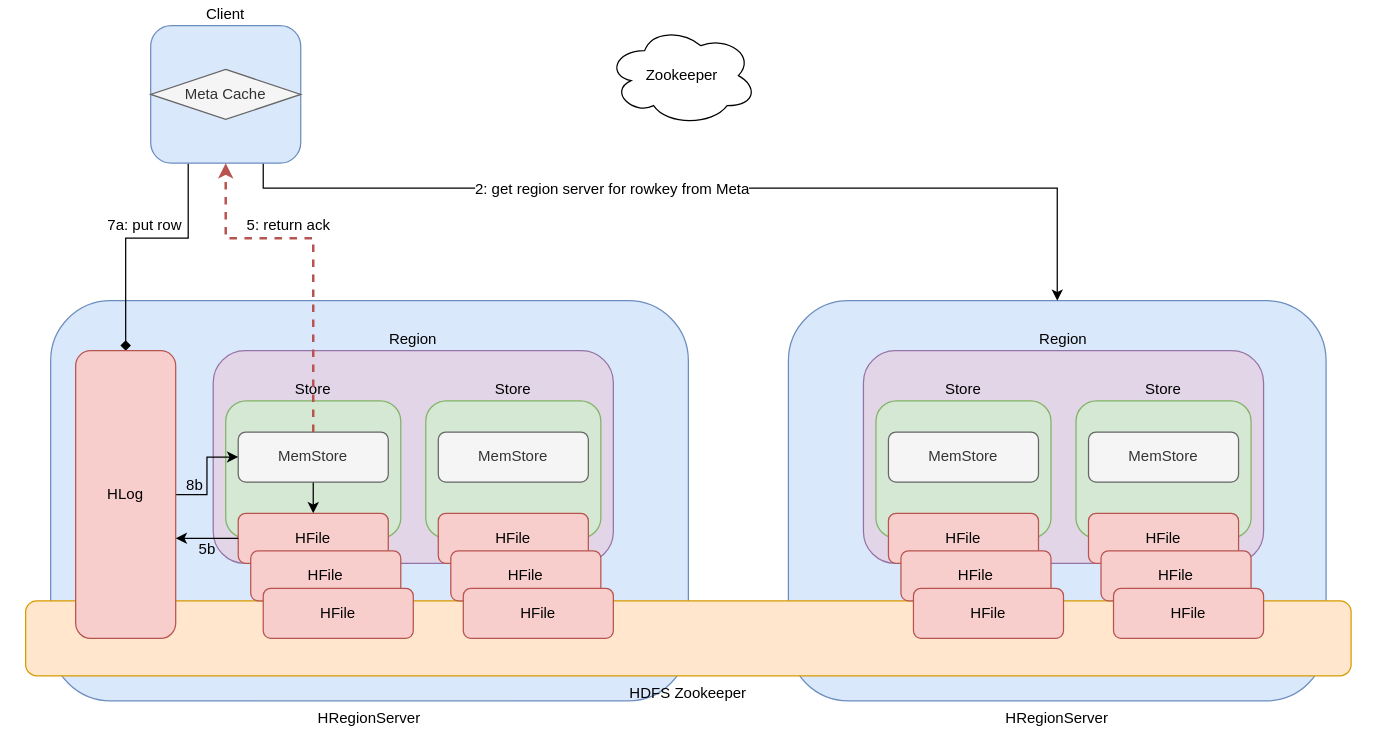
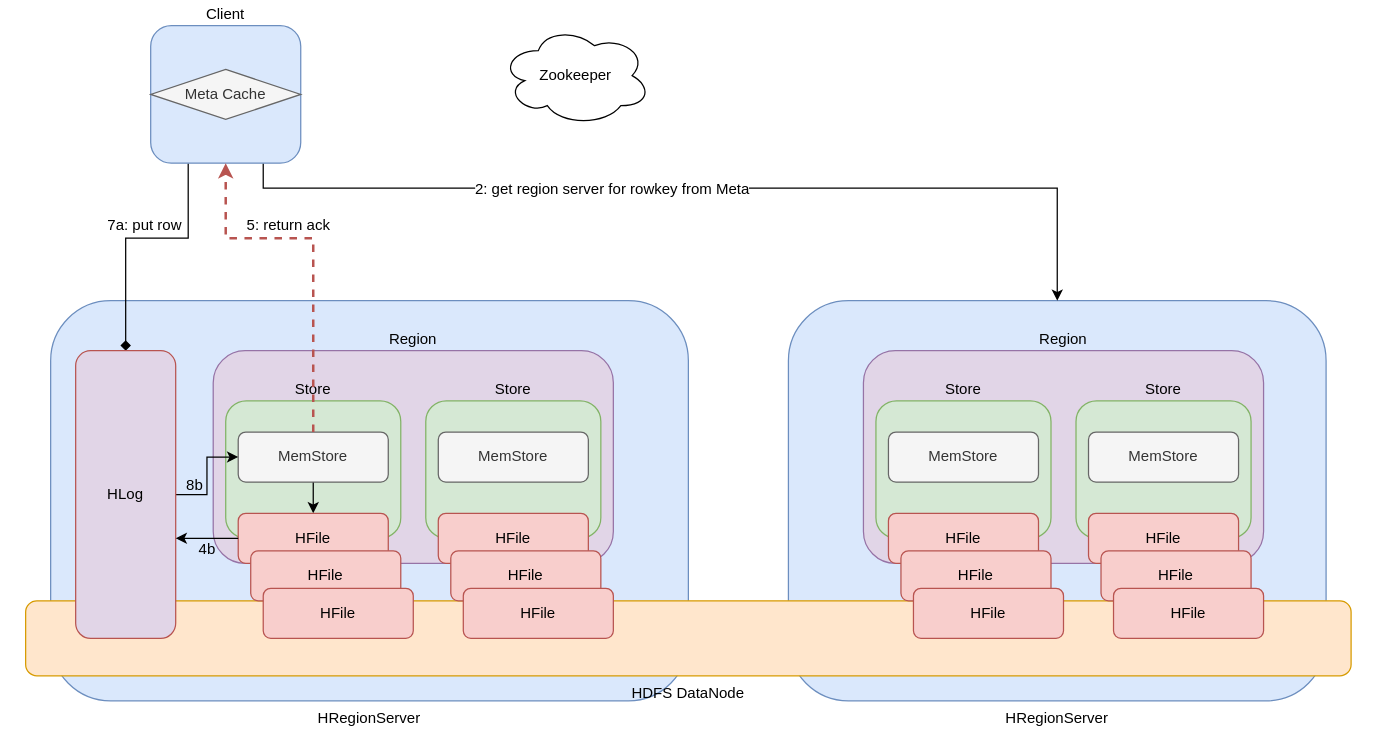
node "Zookeeper": moved (682, 76) -> (576, 76)
node "HLog": fillcolor #f8cecc -> #e1d5e7
node "5b": label "5b" -> "4b"
node "HDFS Zookeeper": label "HDFS Zookeeper" -> "HDFS DataNode"
